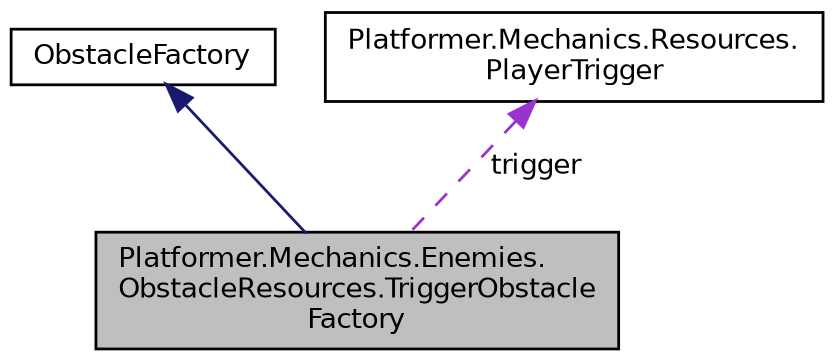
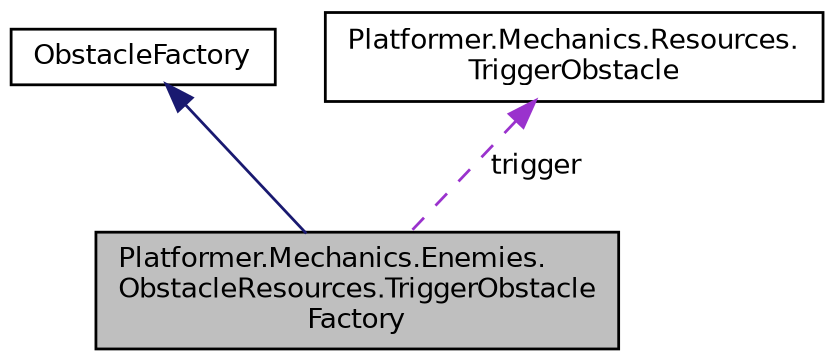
node "Platformer.Mechanics.Resources. PlayerTrigger": label "Platformer.Mechanics.Resources. PlayerTrigger" -> "Platformer.Mechanics.Resources. TriggerObstacle"
